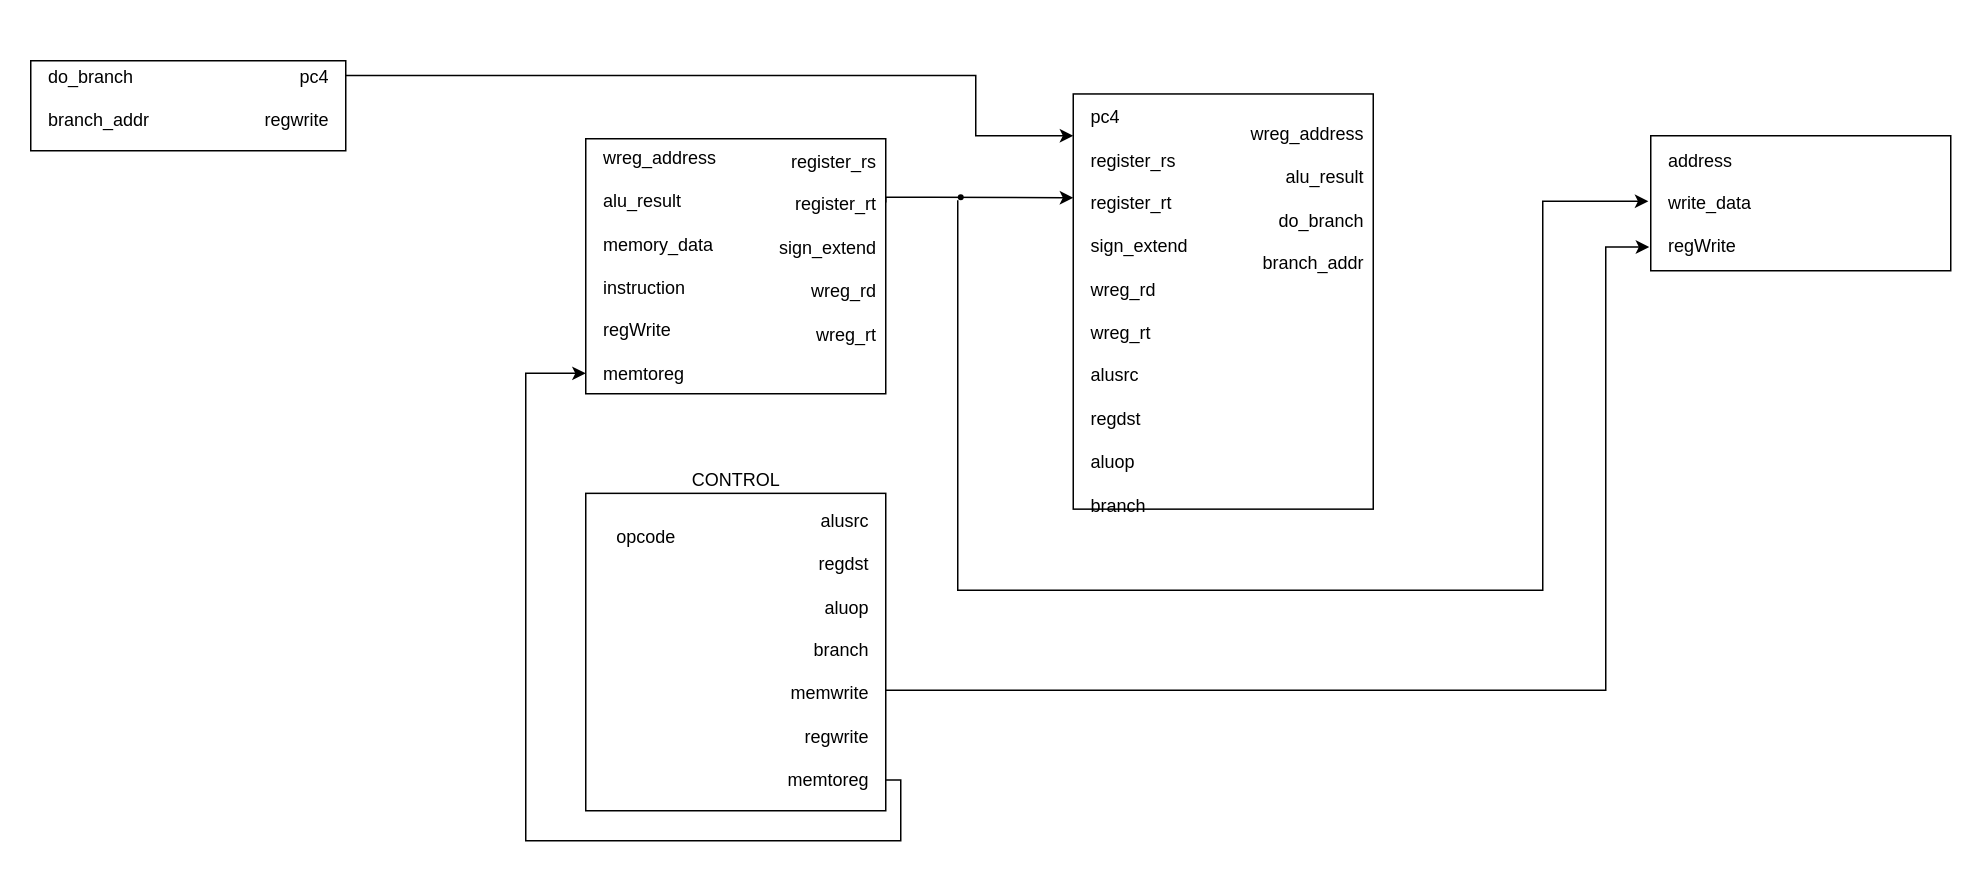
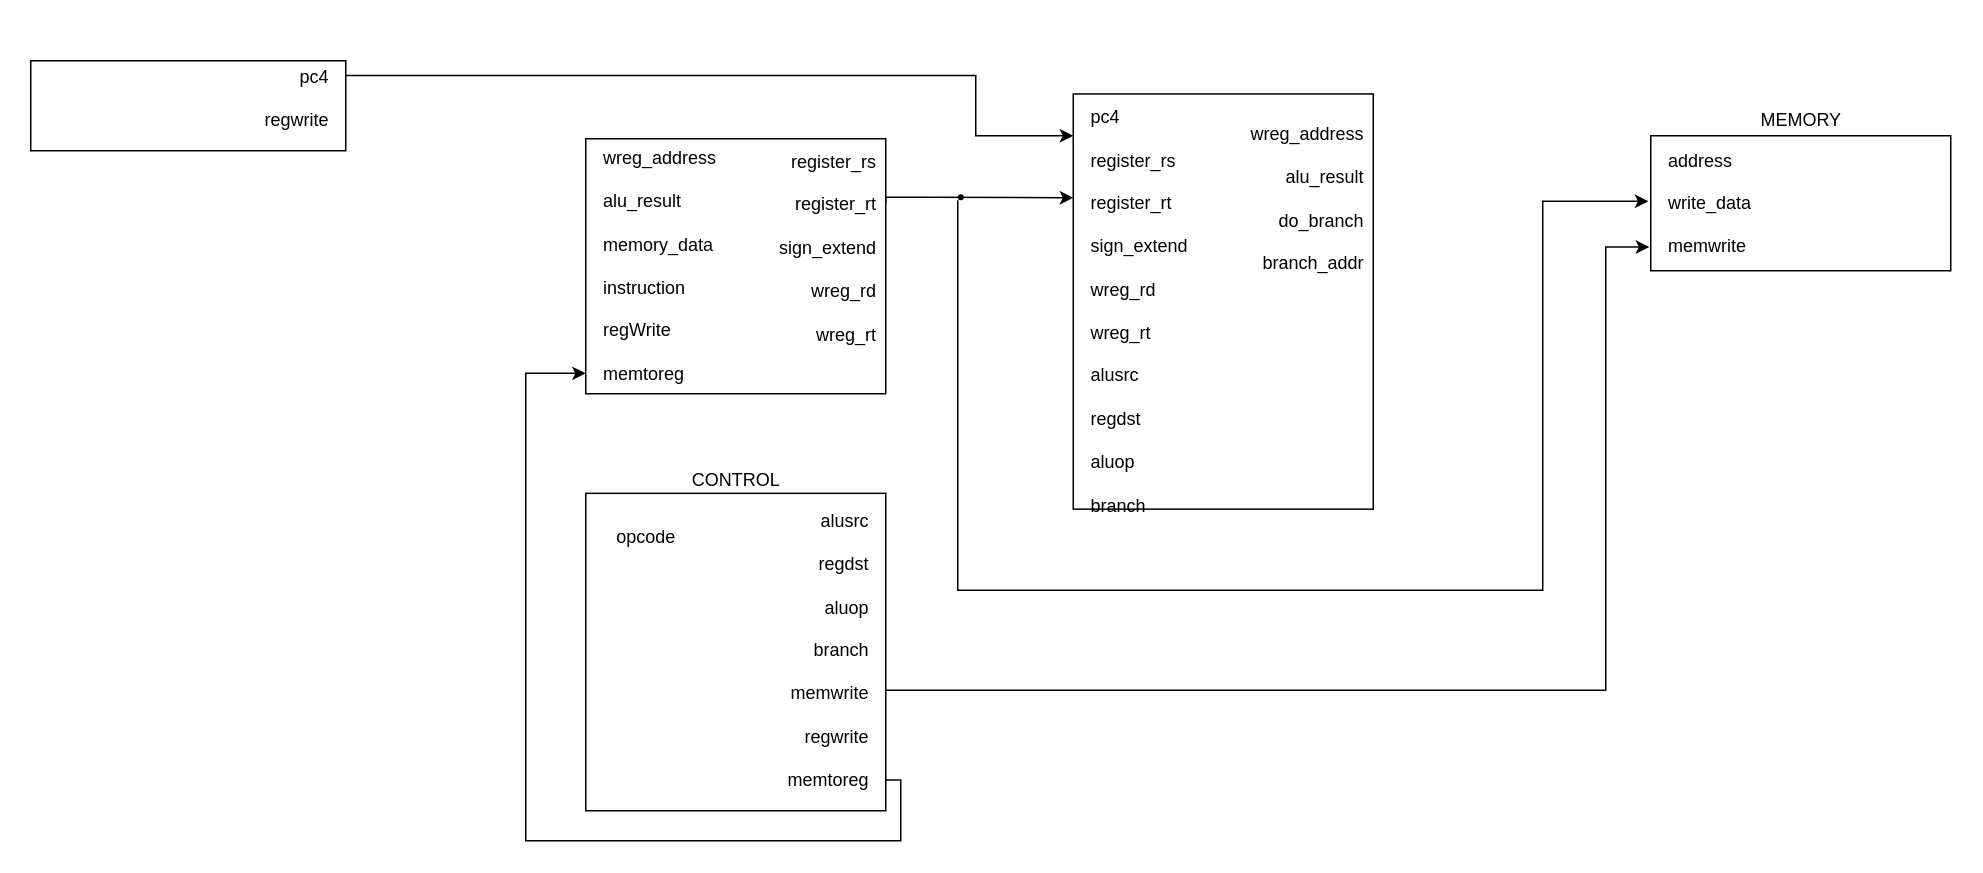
node "do_branch branch_addr": removed
node "MEMORY": added
node "address write_data regWrite": label "address write_data regWrite" -> "address write_data memwrite"
